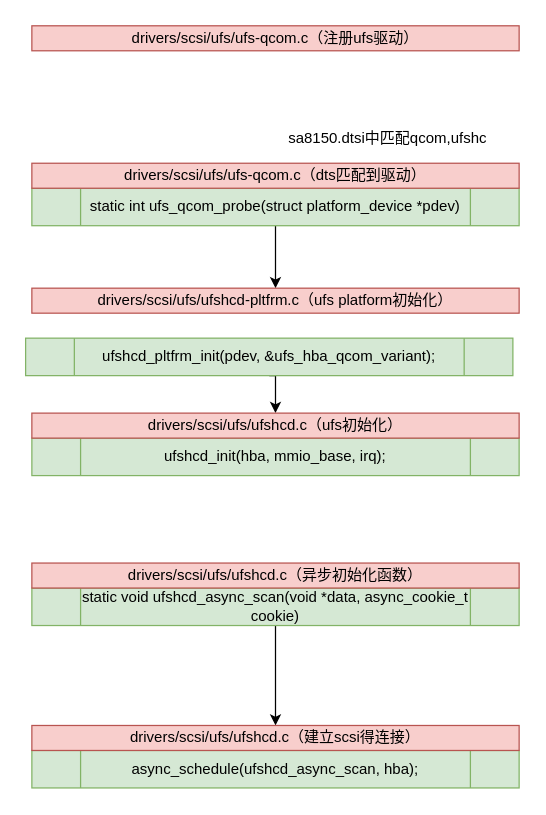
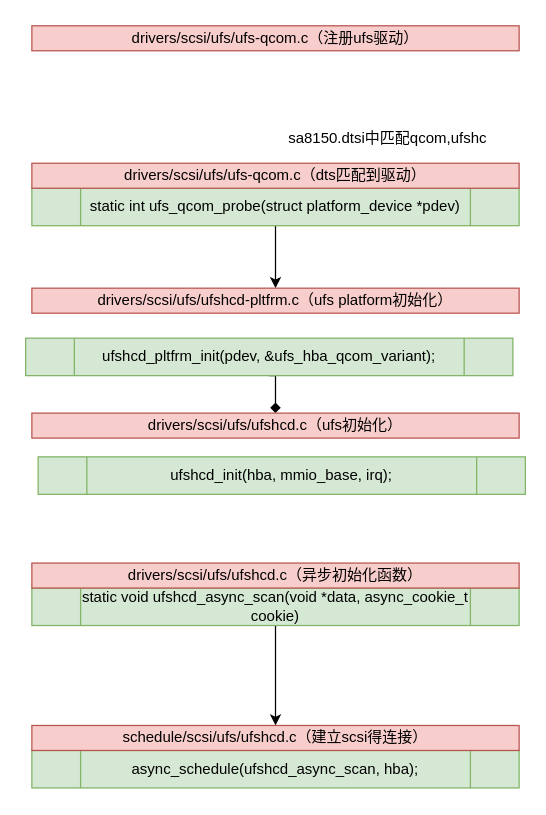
edge "ufshcd_pltfrm_init(pdev, &ufs_hba_qcom_variant);" -> "drivers/scsi/ufs/ufshcd.c（ufs初始化）": arrowhead classic -> diamond
node "ufshcd_init(hba, mmio_base, irq);": moved (276, 457) -> (282, 476)
node "drivers/scsi/ufs/ufshcd.c（建立scsi得连接）": label "drivers/scsi/ufs/ufshcd.c（建立scsi得连接）" -> "schedule/scsi/ufs/ufshcd.c（建立scsi得连接）"
